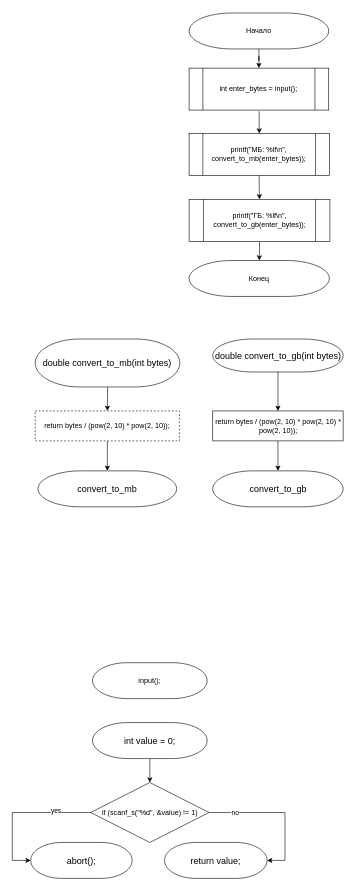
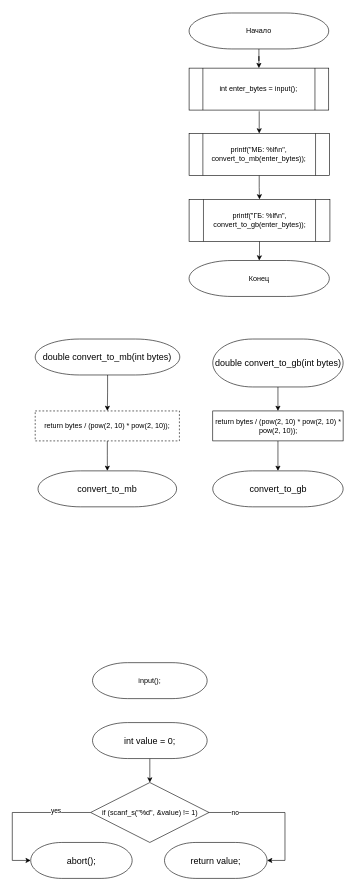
node "double convert_to_gb(int bytes)": size 131x33 -> 131x48
node "double convert_to_mb(int bytes)": size 145x48 -> 145x36
